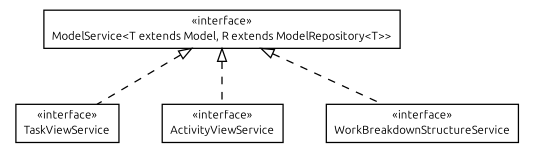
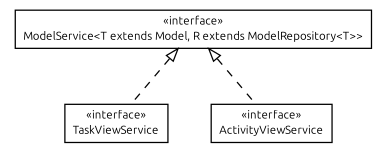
node "WorkBreakdownStructureService": removed
